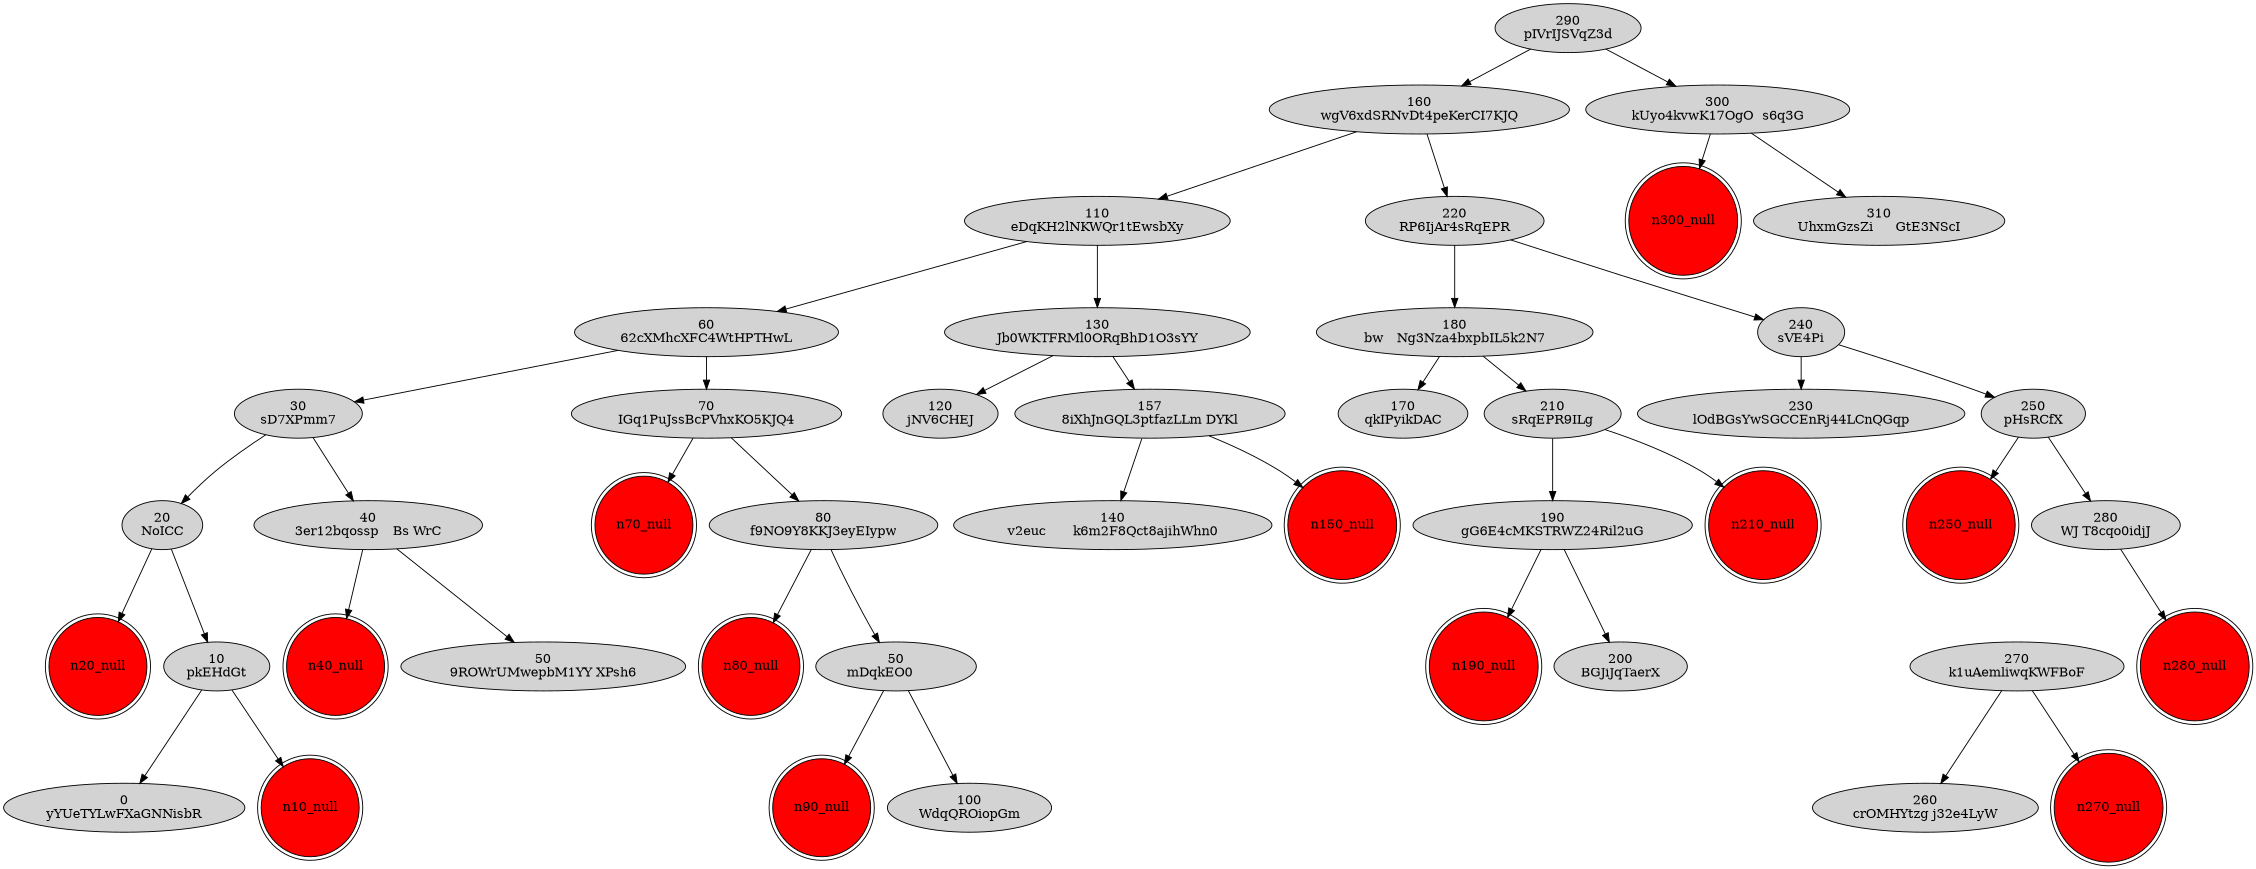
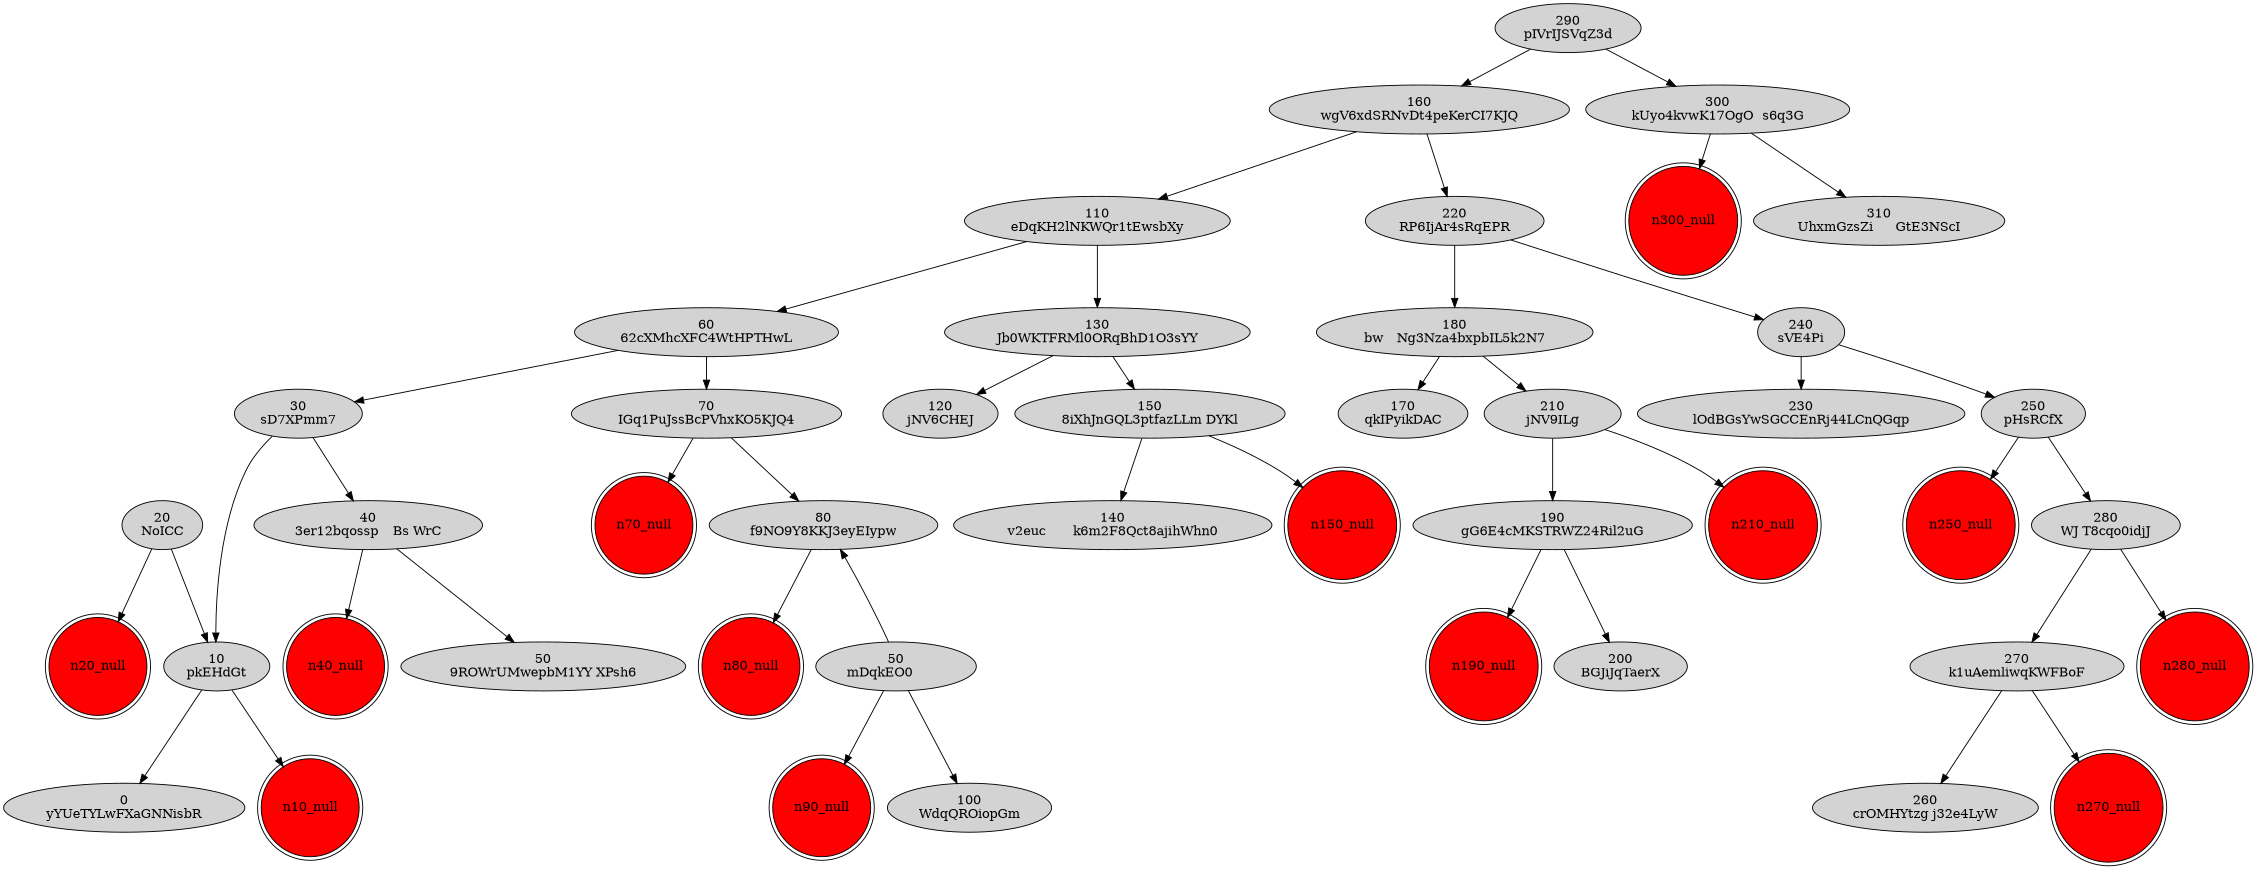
node "157 8iXhJnGQL3ptfazLLm DYKl": label "157 8iXhJnGQL3ptfazLLm DYKl" -> "150 8iXhJnGQL3ptfazLLm DYKl"
node "210 sRqEPR9ILg": label "210 sRqEPR9ILg" -> "210 jNV9ILg"
edge "30 sD7XPmm7" -> "20 NoICC": now "30 sD7XPmm7" -> "10 pkEHdGt"
edge "280 WJ T8cqo0idjJ" -> "270 k1uAemliwqKWFBoF": added
edge "80 f9NO9Y8KKJ3eyEIypw" -> "50 mDqkEO0": reversed
